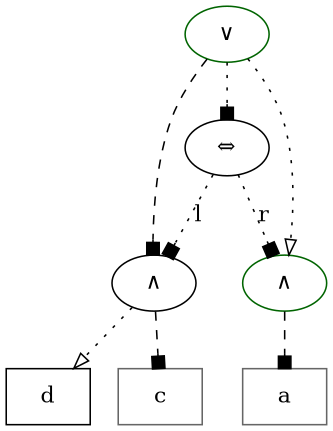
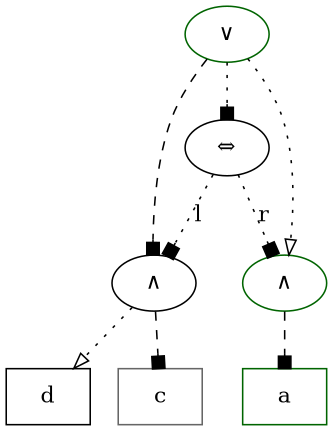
node "a": color gray40 -> darkgreen
